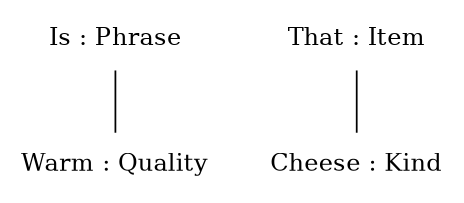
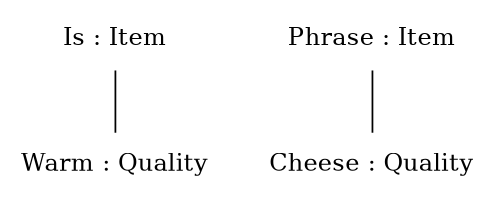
node "Is : Phrase": label "Is : Phrase" -> "Is : Item"
node "That : Item": label "That : Item" -> "Phrase : Item"
node "Cheese : Kind": label "Cheese : Kind" -> "Cheese : Quality"
